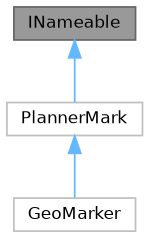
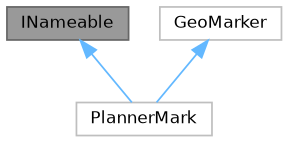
edge "GeoMarker" -> "PlannerMark": reversed
